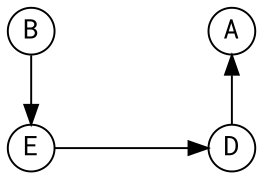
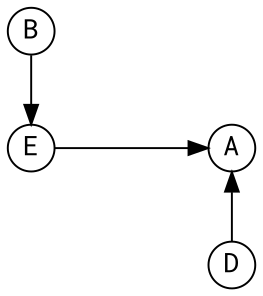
edge "E" -> "D": now "E" -> "A"
